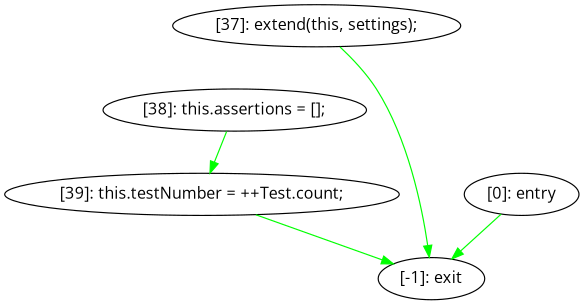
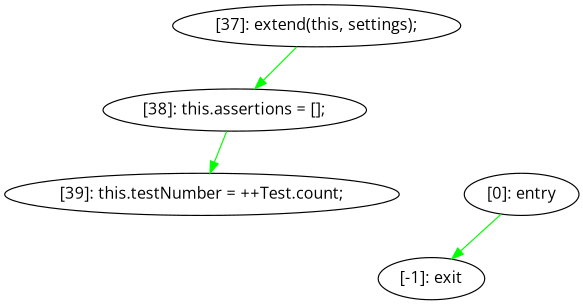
edge "[37]: extend(this, settings);" -> "[-1]: exit": now "[37]: extend(this, settings);" -> "[38]: this.assertions = [];"
edge "[39]: this.testNumber = ++Test.count;" -> "[-1]: exit": removed
